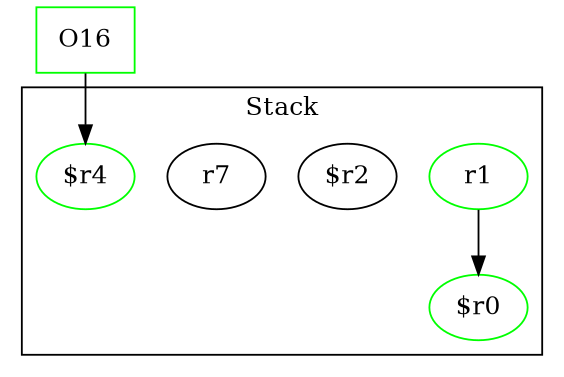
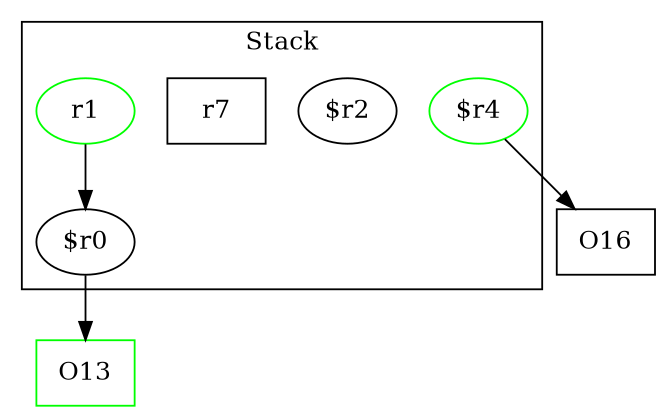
node "O16": color green -> black
edge "O16" -> "$r4": reversed
node "r7": shape ellipse -> box
node "$r0": color green -> black
node "O13": added
